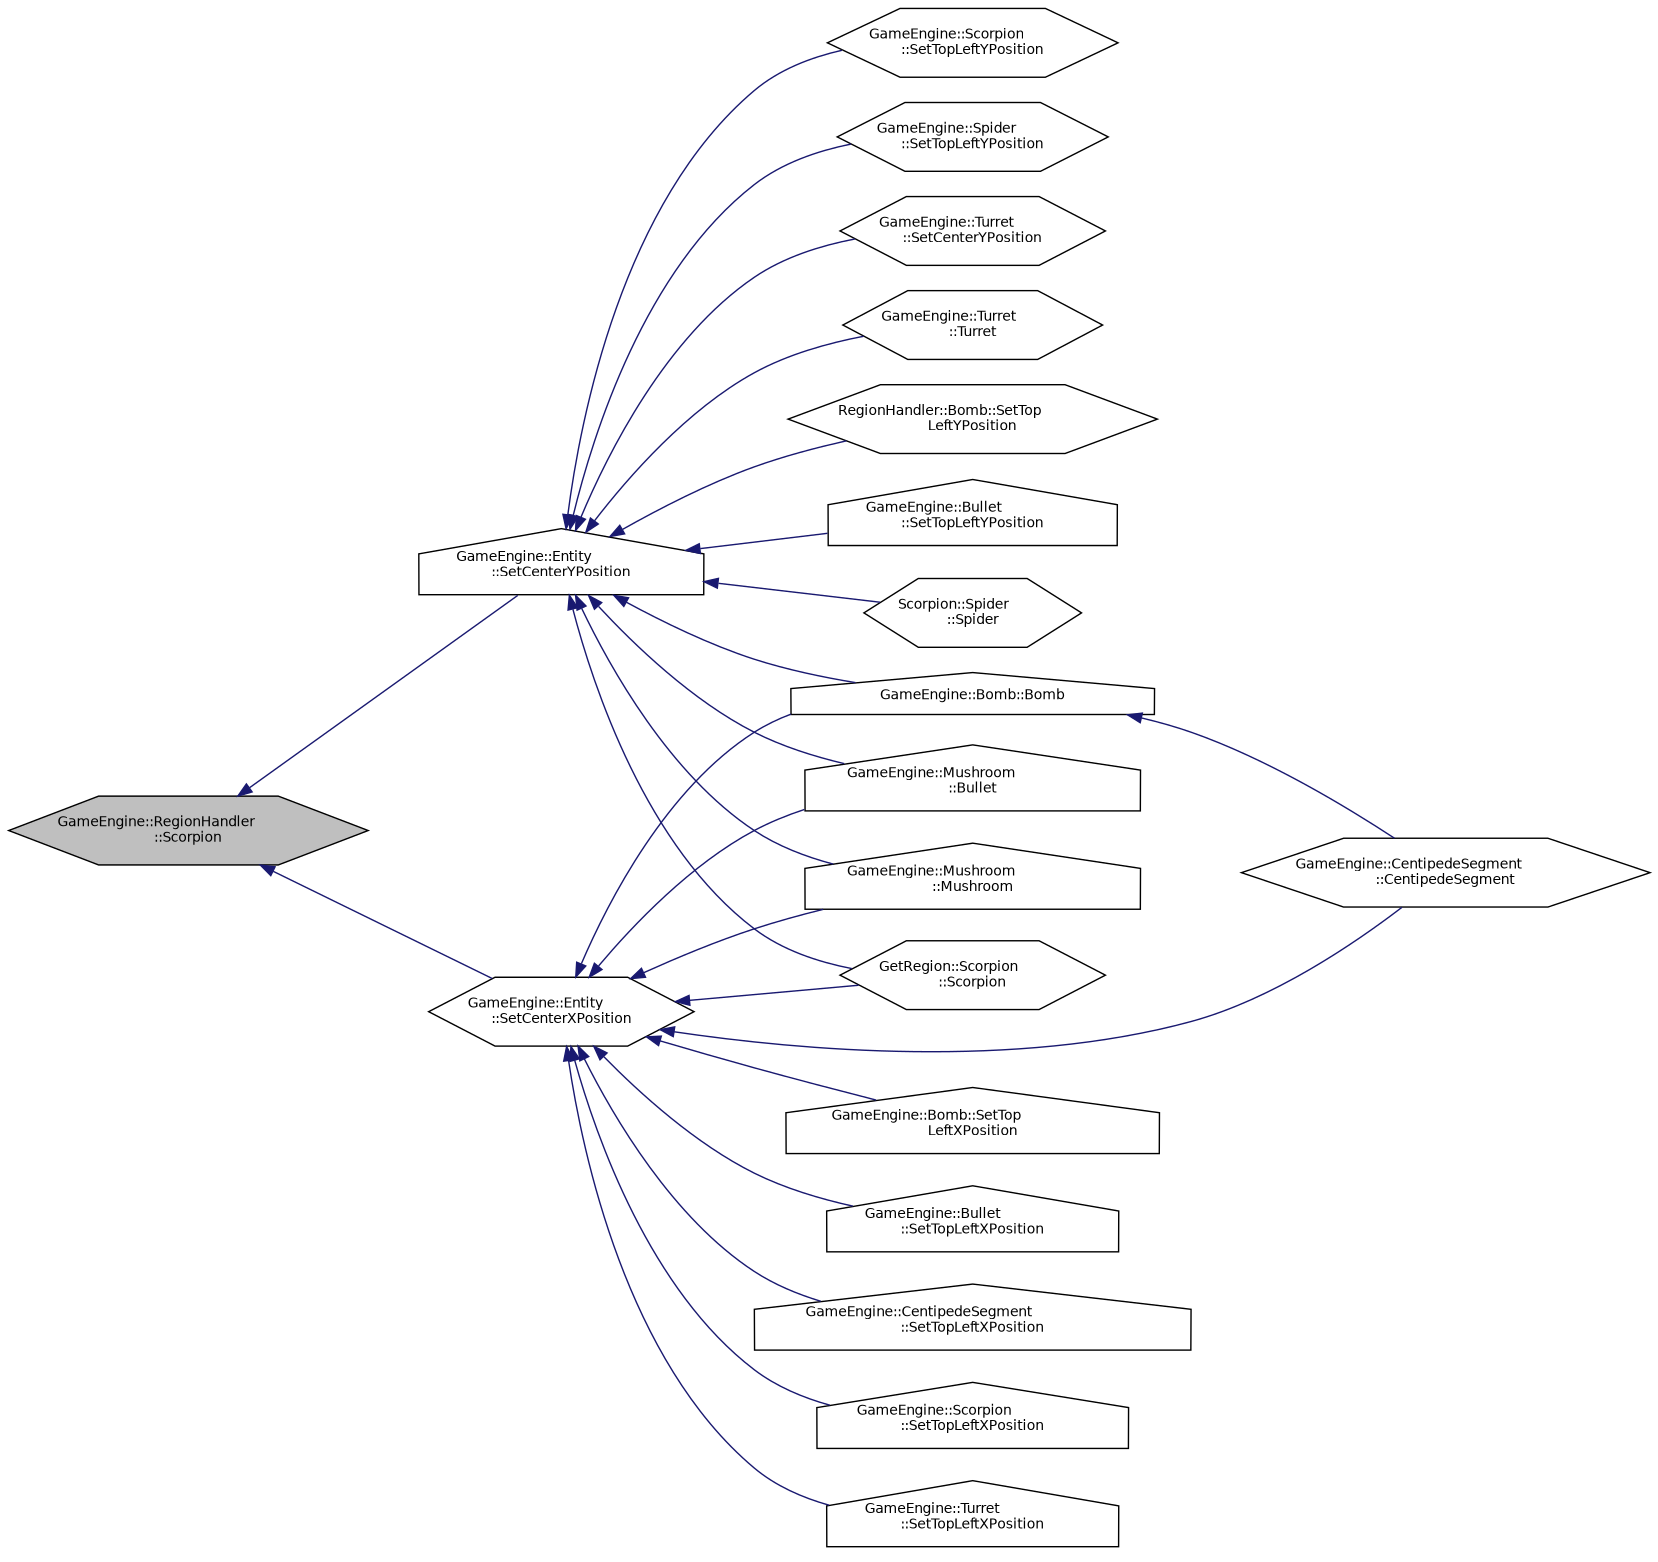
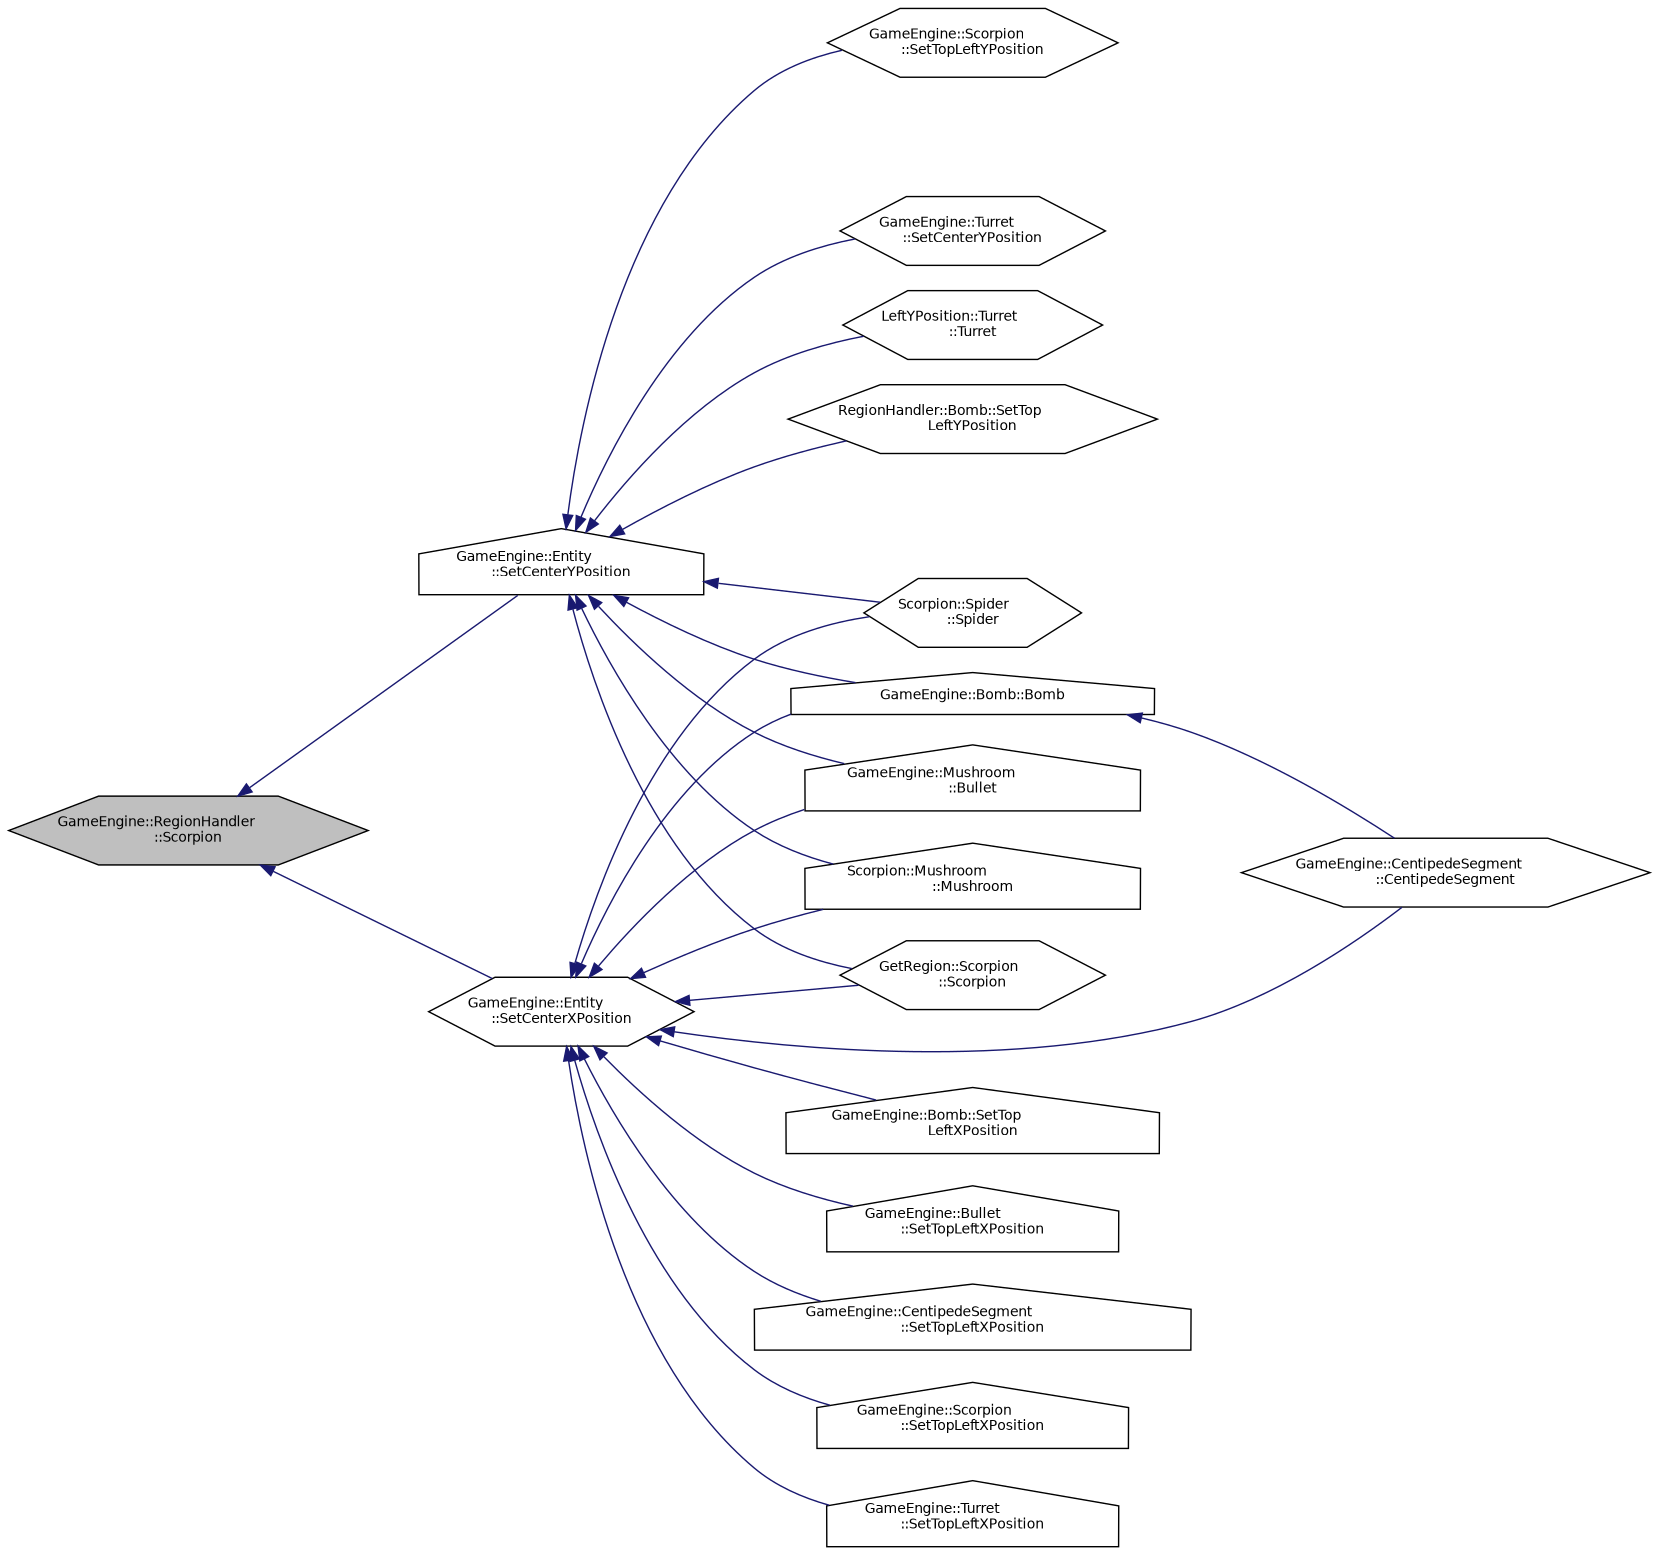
node "GameEngine::Spider ::SetTopLeftYPosition": removed
node "GameEngine::Turret ::Turret": label "GameEngine::Turret ::Turret" -> "LeftYPosition::Turret ::Turret"
node "GameEngine::Bullet ::SetTopLeftYPosition": removed
edge "Scorpion::Spider ::Spider" -> "GameEngine::Entity ::SetCenterXPosition": added
node "GameEngine::Mushroom ::Mushroom": label "GameEngine::Mushroom ::Mushroom" -> "Scorpion::Mushroom ::Mushroom"
